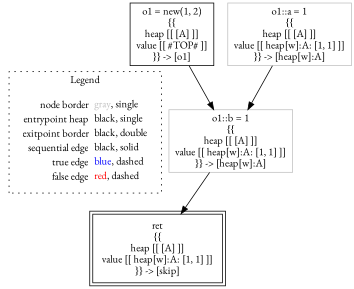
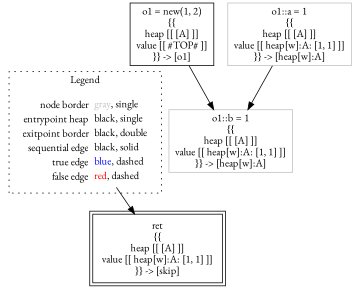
edge "o1::b = 1" -> "ret": now "node border" -> "ret"
